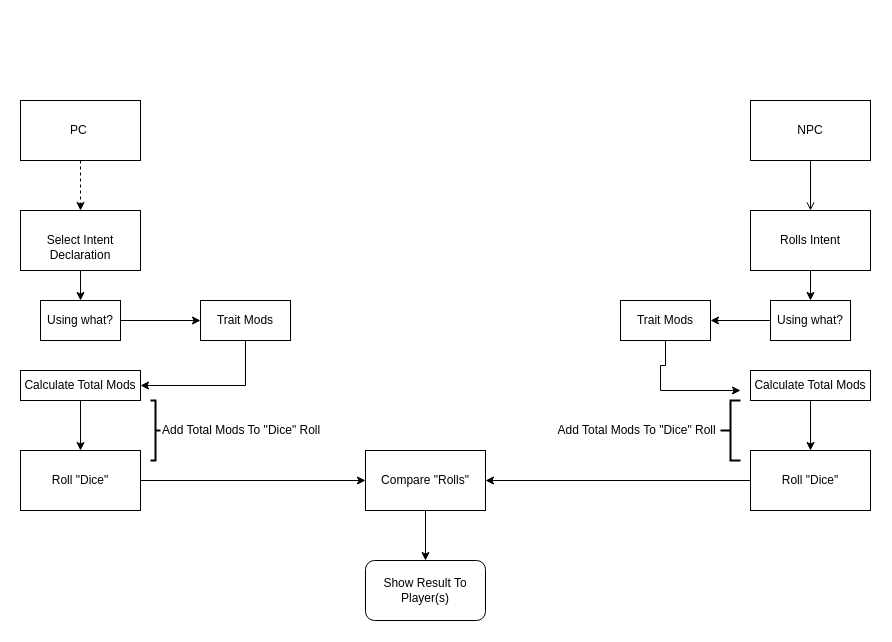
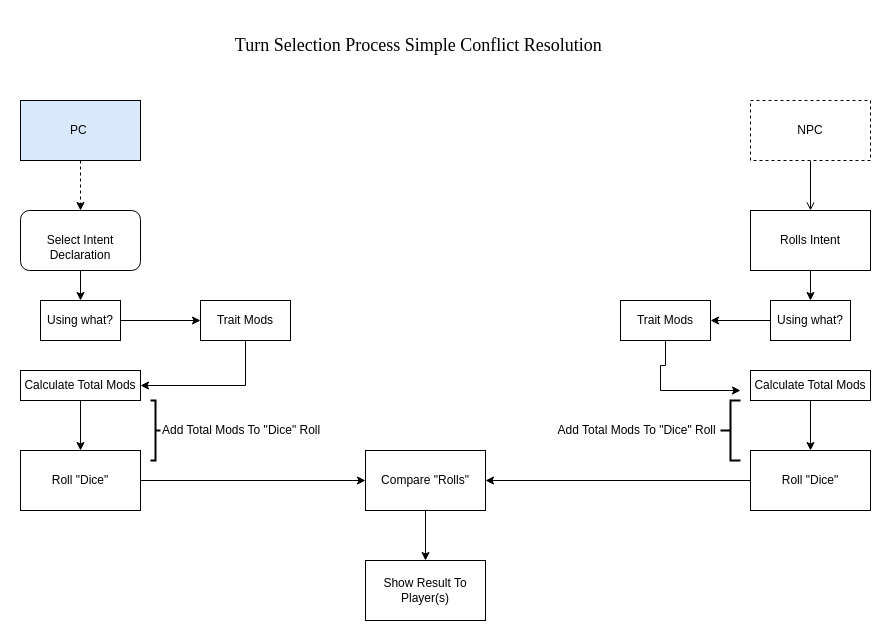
node "Turn Selection Process Simple Conflict Resolution": added
node "PC": fillcolor #ffffff -> #dae8fc
node "NPC": style solid -> dashed
node "Select Intent Declaration": shape rectangle -> rounded rectangle
node "Show Result To Player(s)": shape rounded rectangle -> rectangle
